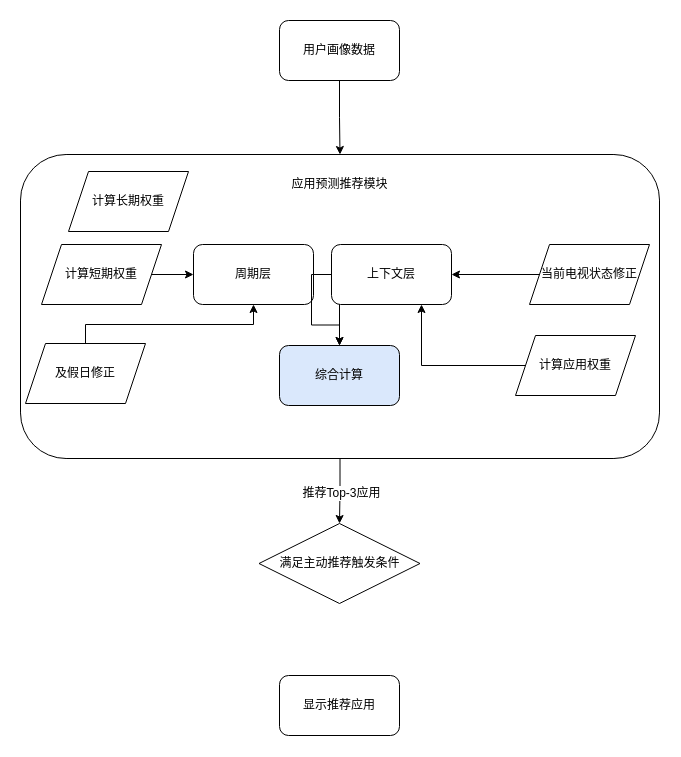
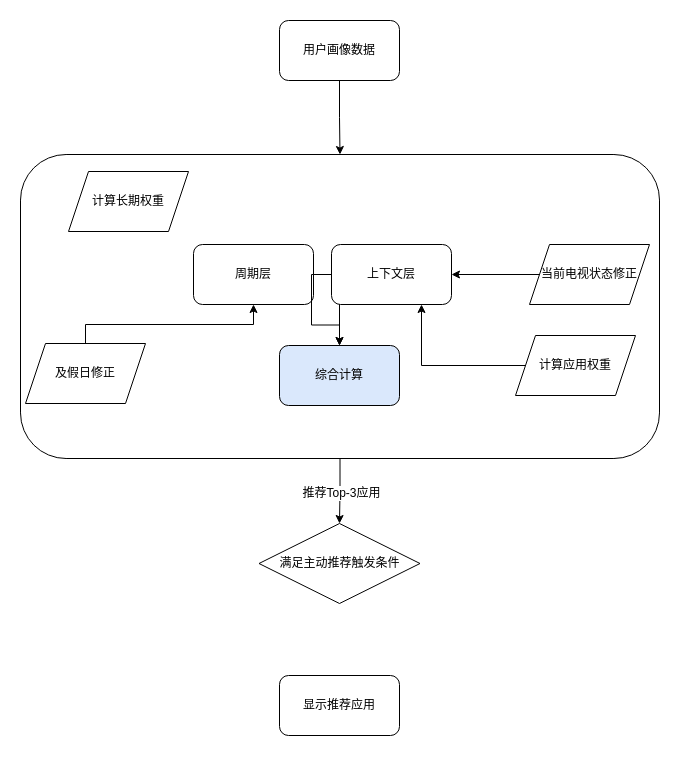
node "应用预测推荐模块": removed
node "计算短期权重": removed
edge "计算短期权重" -> "周期层": removed
